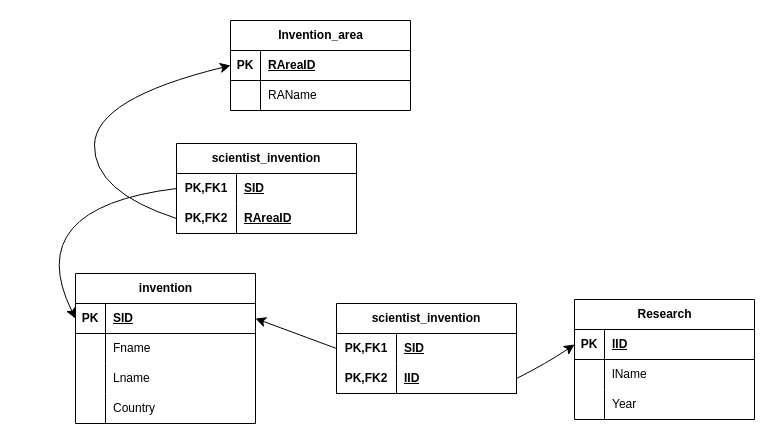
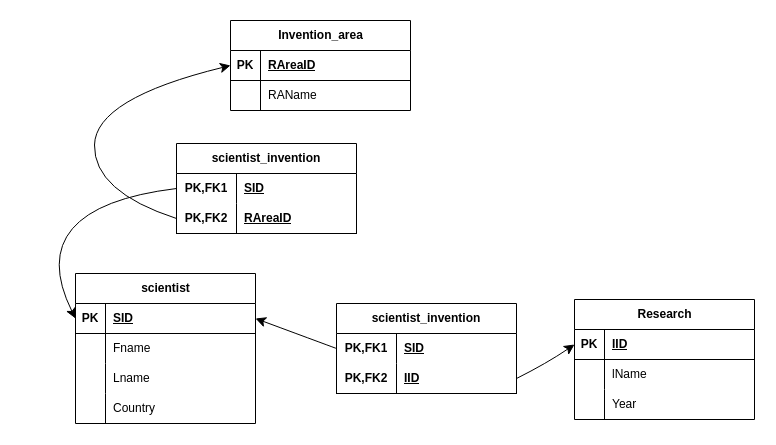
node "invention": label "invention" -> "scientist"
